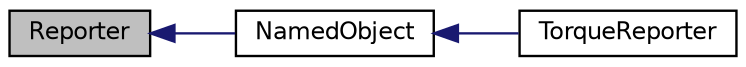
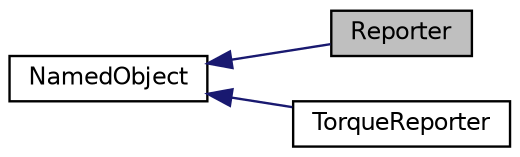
edge "NamedObject" -> "Reporter": reversed
